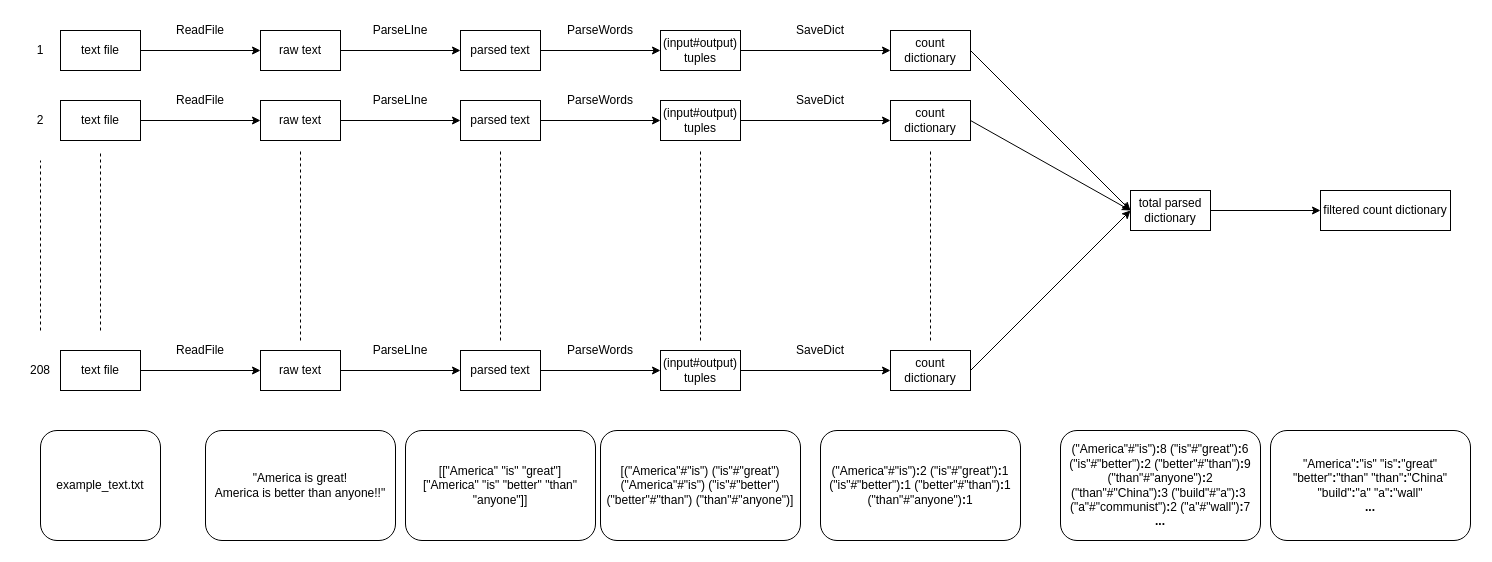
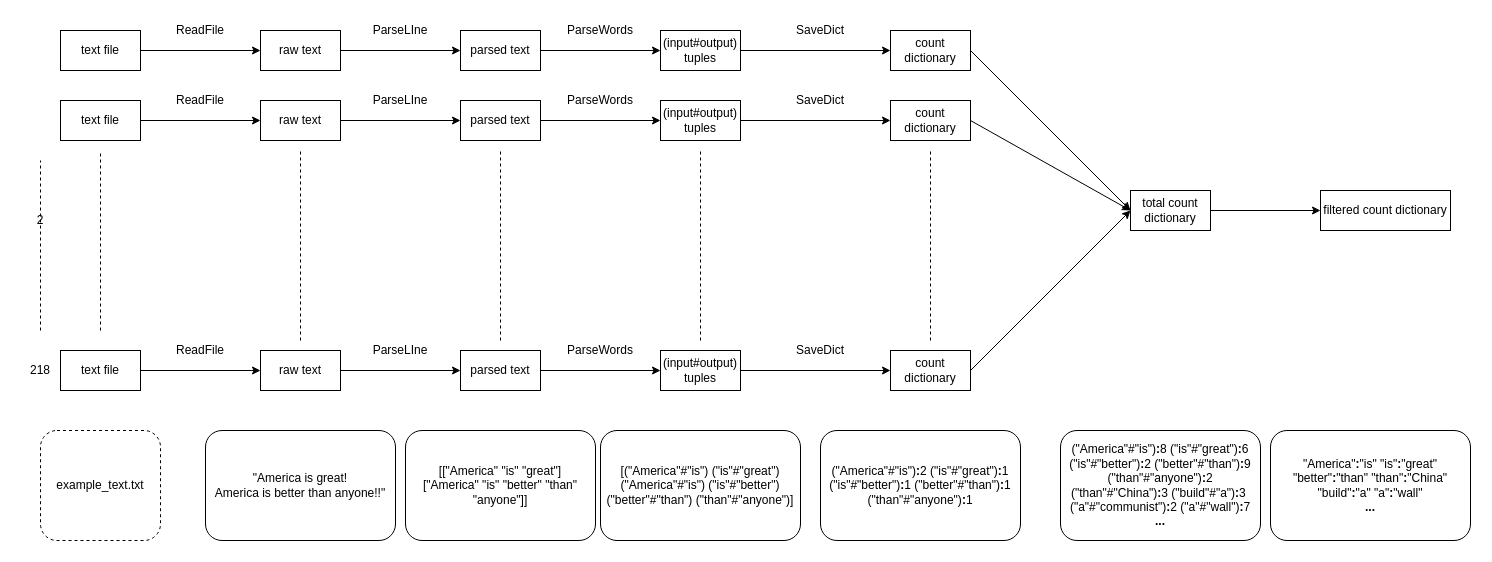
node "1": removed
node "2": moved (41, 121) -> (41, 221)
node "total parsed dictionary": label "total parsed dictionary" -> "total count dictionary"
node "208": label "208" -> "218"
node "example_text.txt": style solid -> dashed
